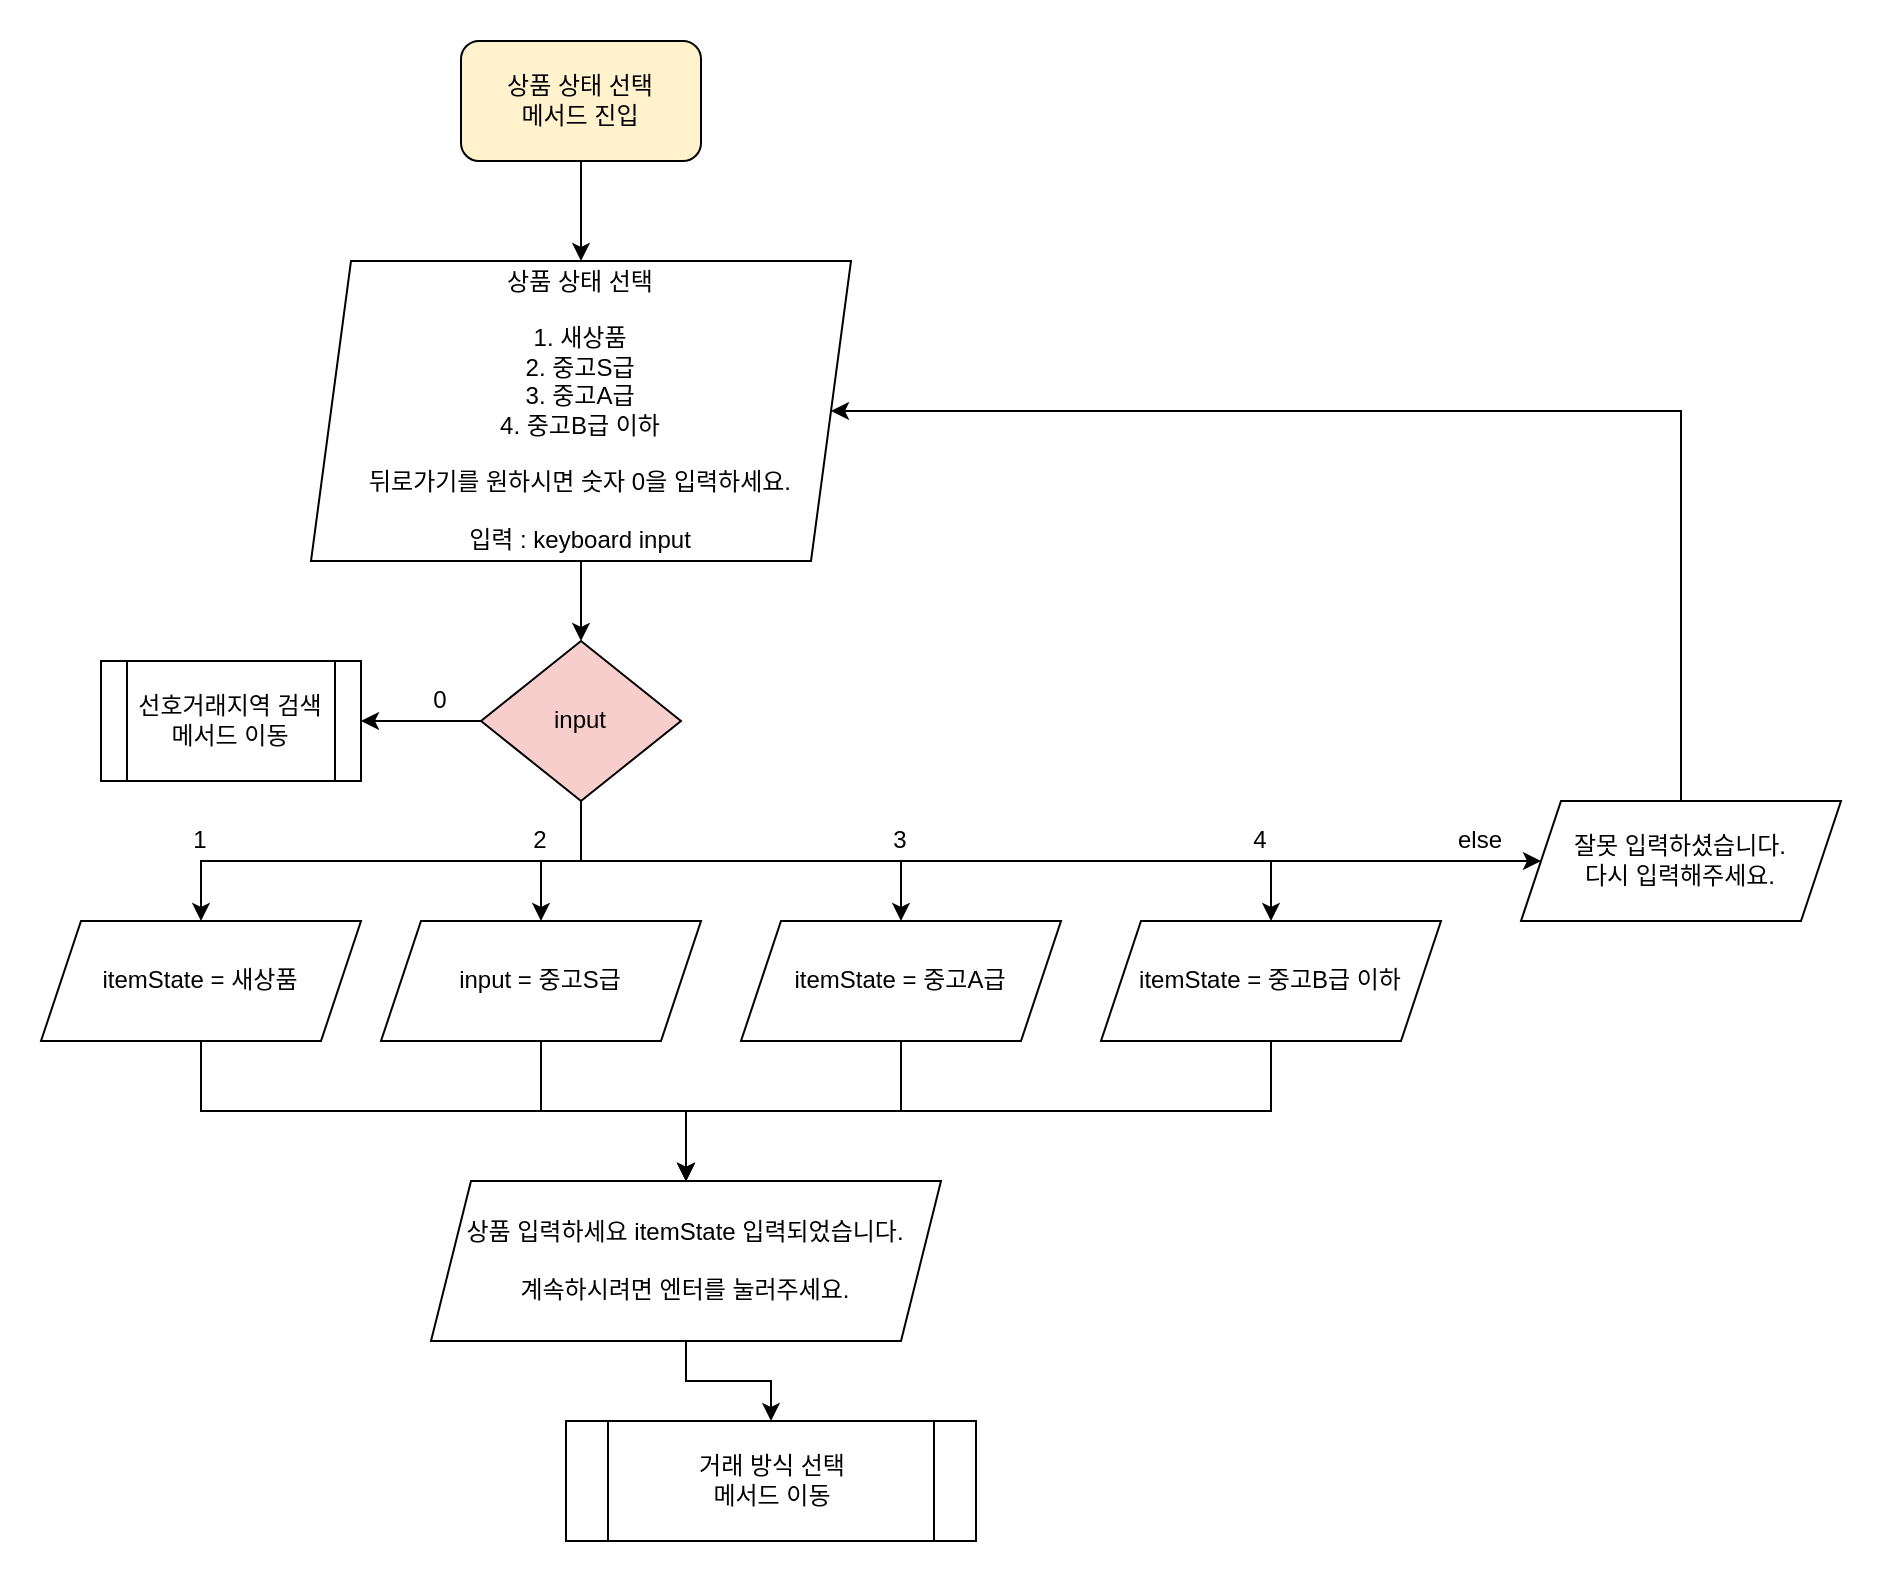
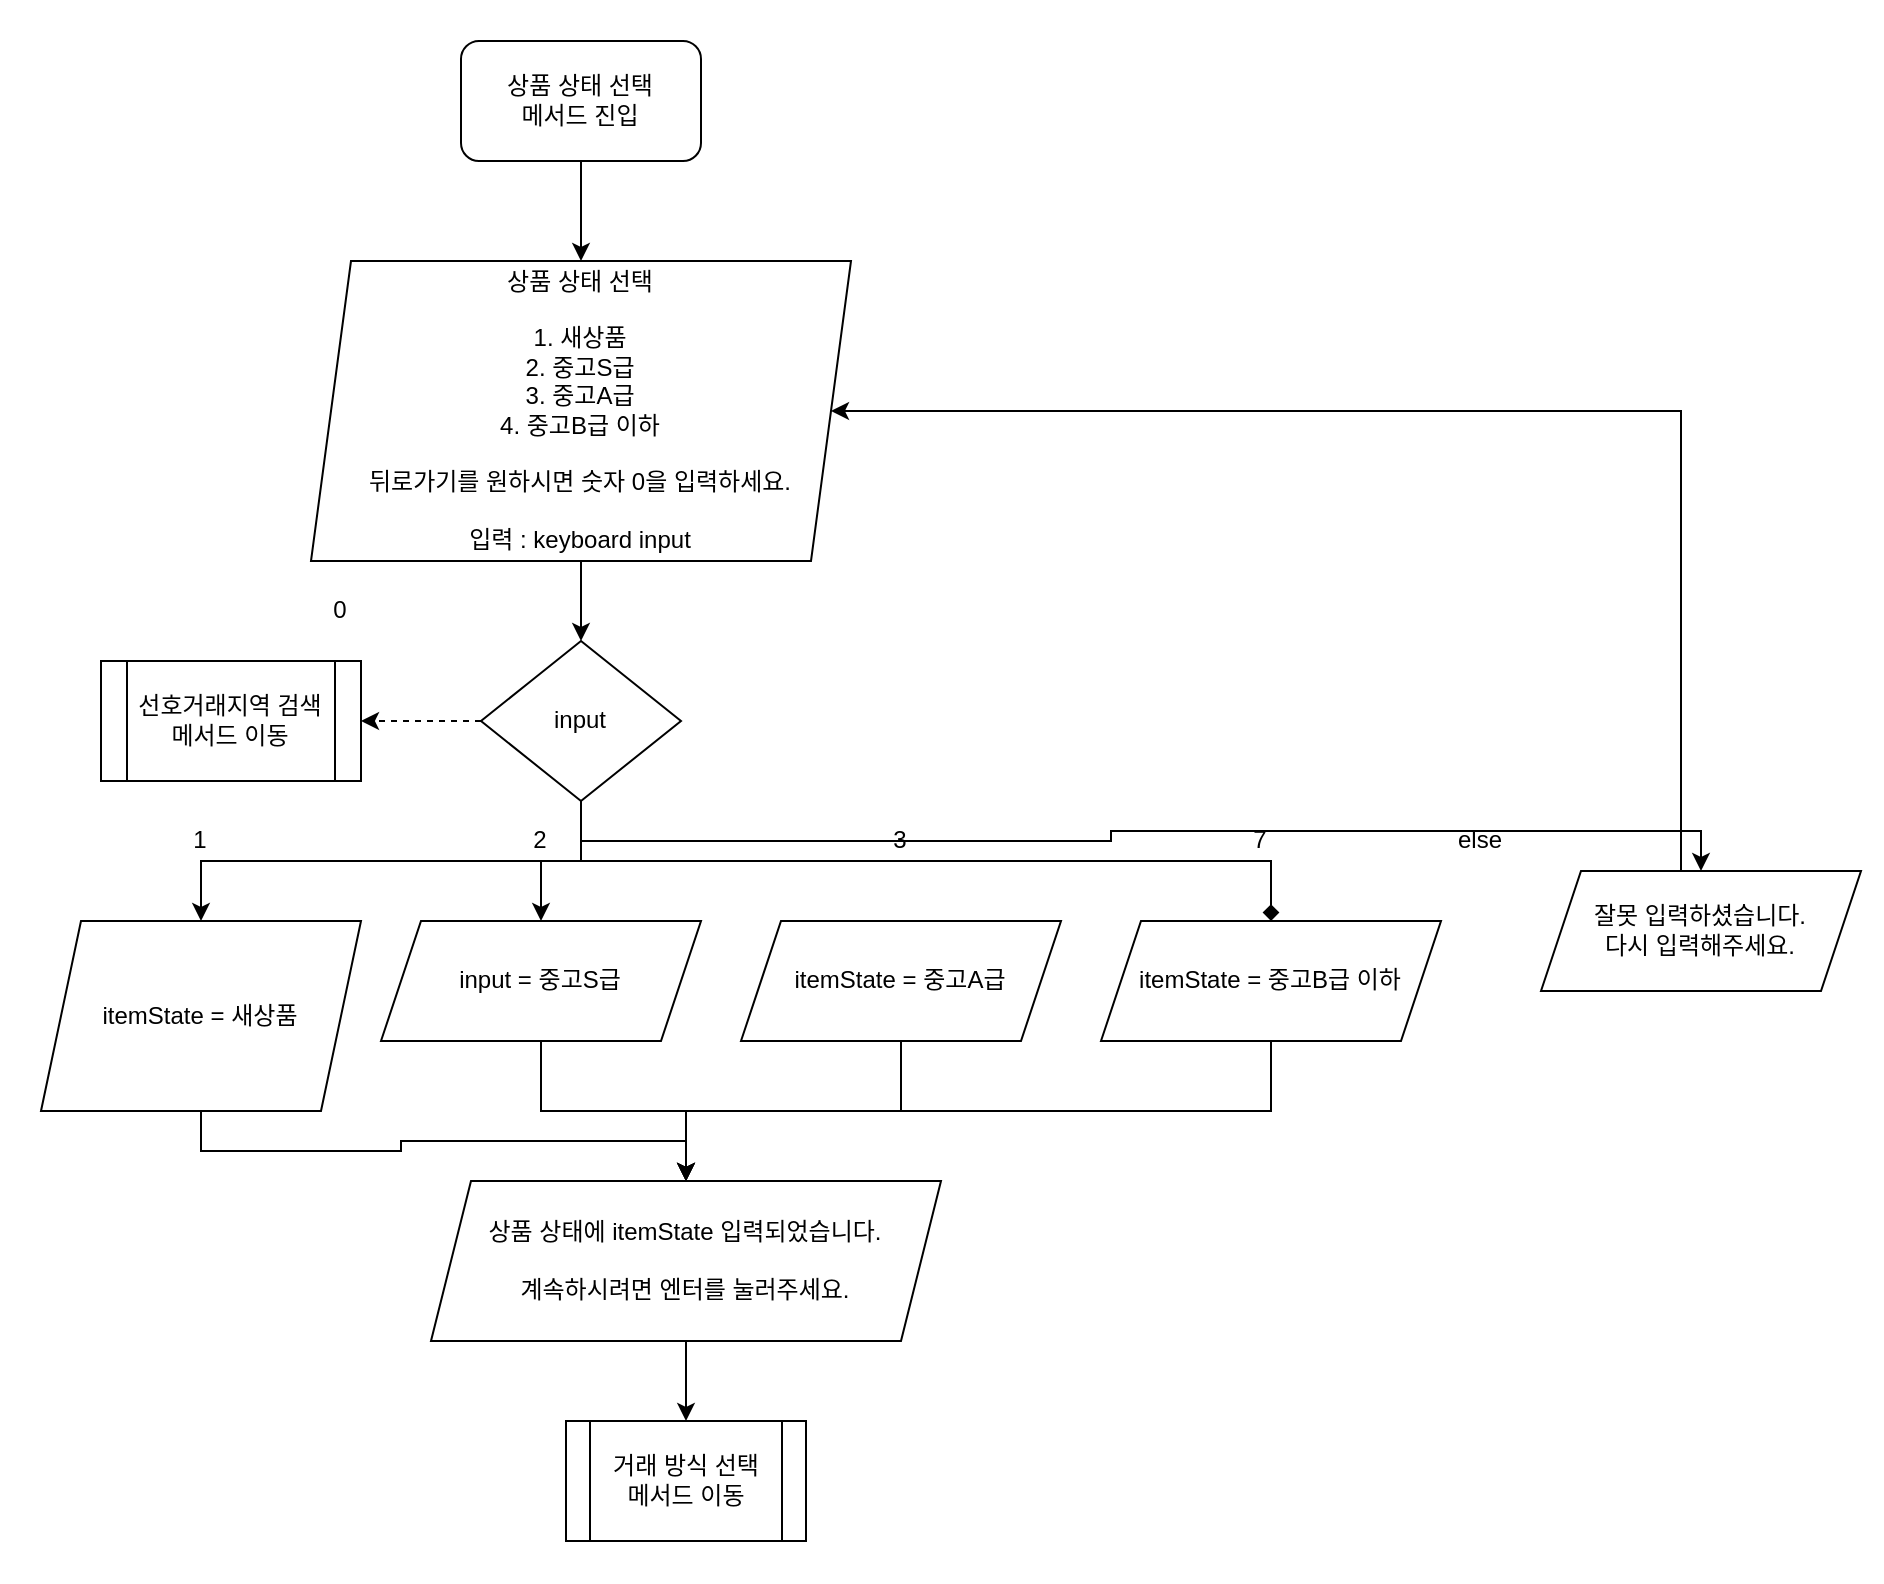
node "상품 상태 선택 메서드 진입": fillcolor #fff2cc -> #ffffff
node "0": moved (441, 701) -> (341, 611)
edge "input" -> "선호거래지역 검색 메서드 이동": style solid -> dashed
node "input": fillcolor #f8cecc -> #ffffff
node "4": label "4" -> "7"
node "잘못 입력하셨습니다. 다시 입력해주세요.": moved (1681, 861) -> (1701, 931)
edge "input" -> "itemState = 중고A급": removed
edge "input" -> "itemState = 중고B급 이하": arrowhead classic -> diamond
node "itemState = 새상품": size 320x120 -> 320x190
node "상품 입력하세요 itemState 입력되었습니다. 계속하시려면 엔터를 눌러주세요.": label "상품 입력하세요 itemState 입력되었습니다. 계속하시려면 엔터를 눌러주세요." -> "상품 상태에 itemState 입력되었습니다. 계속하시려면 엔터를 눌러주세요."
node "거래 방식 선택 메서드 이동": size 410x120 -> 240x120
